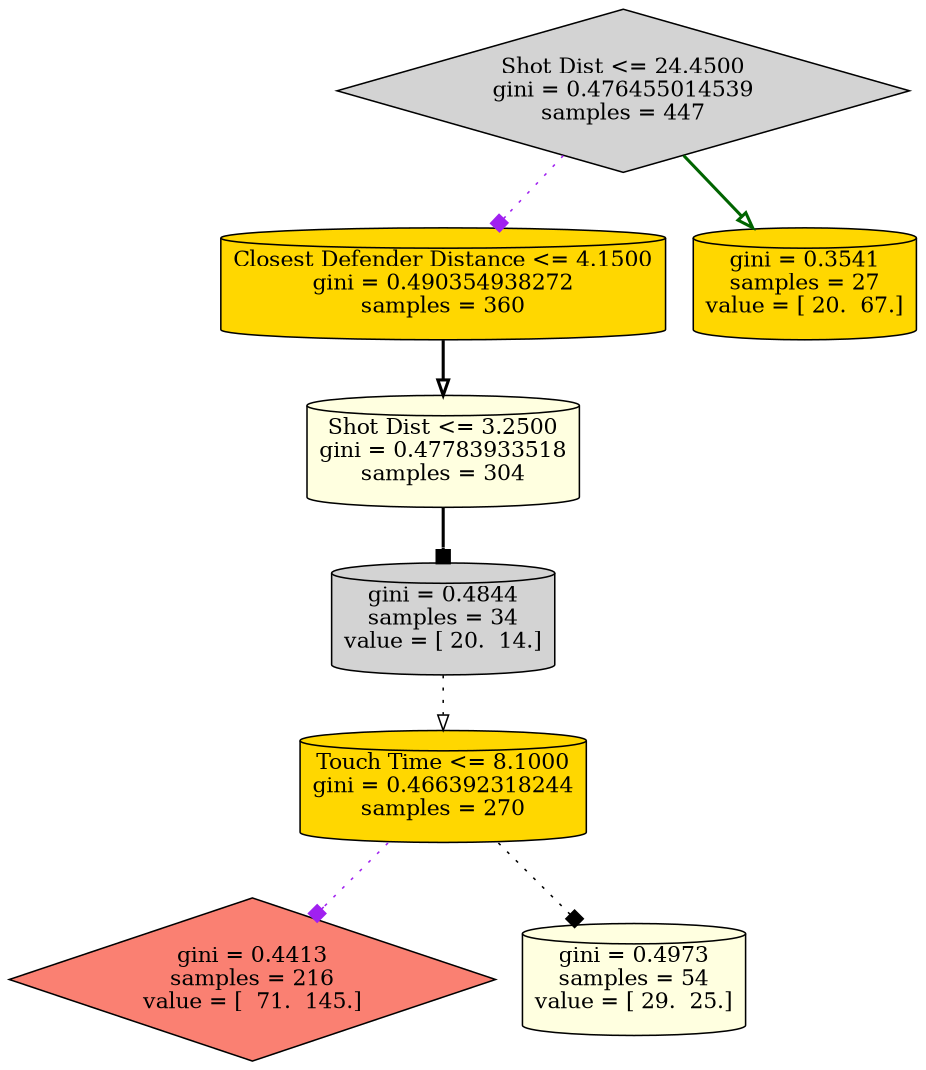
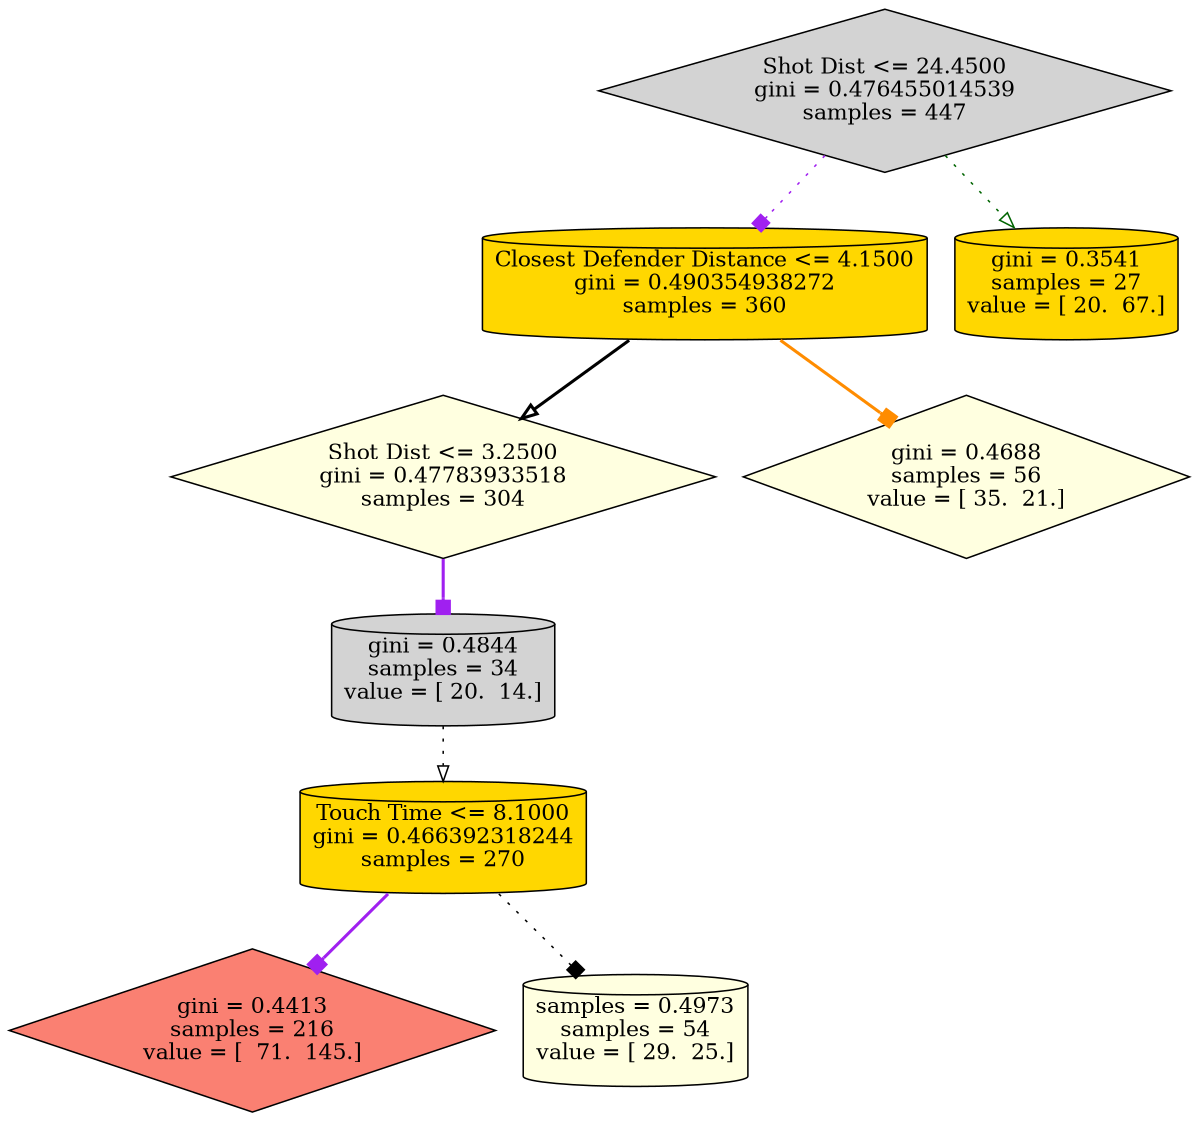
edge "Shot Dist <= 24.4500 gini = 0.476455014539 samples = 447" -> "gini = 0.3541 samples = 27 value = [ 20.  67.]": style bold -> dotted
node "Shot Dist <= 3.2500 gini = 0.47783933518 samples = 304": shape cylinder -> diamond
node "gini = 0.4688 samples = 56 value = [ 35.  21.]": added
edge "Shot Dist <= 3.2500 gini = 0.47783933518 samples = 304" -> "gini = 0.4844 samples = 34 value = [ 20.  14.]": color black -> purple
edge "Touch Time <= 8.1000 gini = 0.466392318244 samples = 270" -> "gini = 0.4413 samples = 216 value = [  71.  145.]": style dotted -> bold
node "gini = 0.4973 samples = 54 value = [ 29.  25.]": label "gini = 0.4973 samples = 54 value = [ 29.  25.]" -> "samples = 0.4973 samples = 54 value = [ 29.  25.]"
